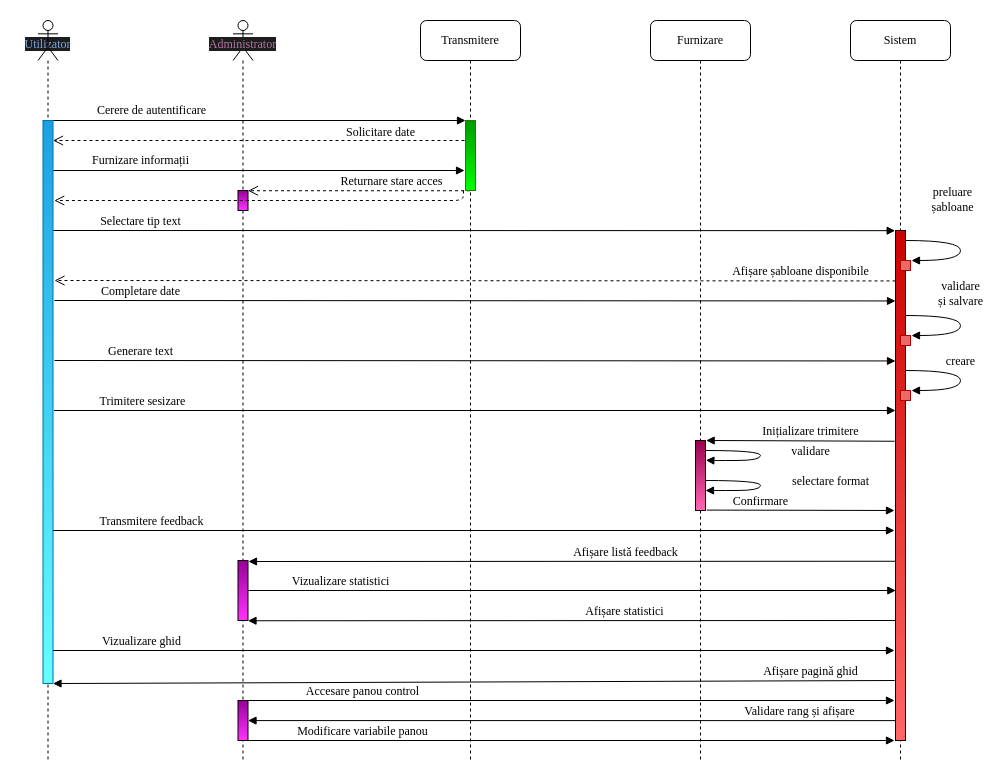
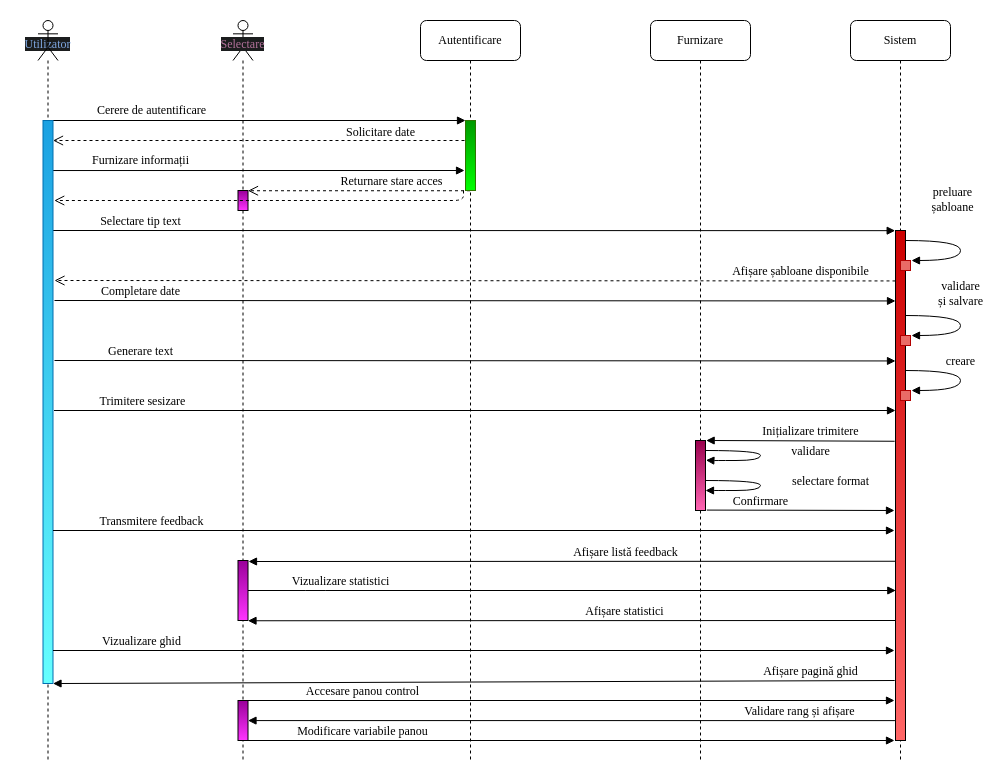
node "Transmitere": label "Transmitere" -> "Autentificare"
node "Administrator": label "Administrator" -> "Selectare"
